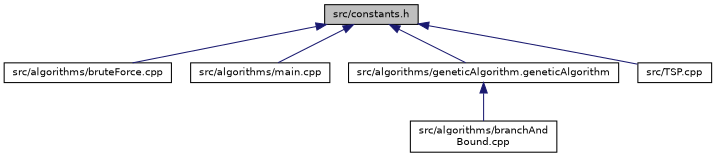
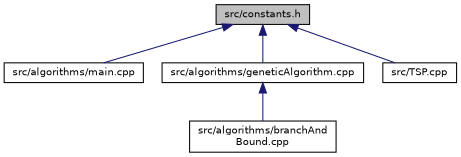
node "src/algorithms/bruteForce.cpp": removed
node "src/algorithms/geneticAlgorithm.geneticAlgorithm": label "src/algorithms/geneticAlgorithm.geneticAlgorithm" -> "src/algorithms/geneticAlgorithm.cpp"
